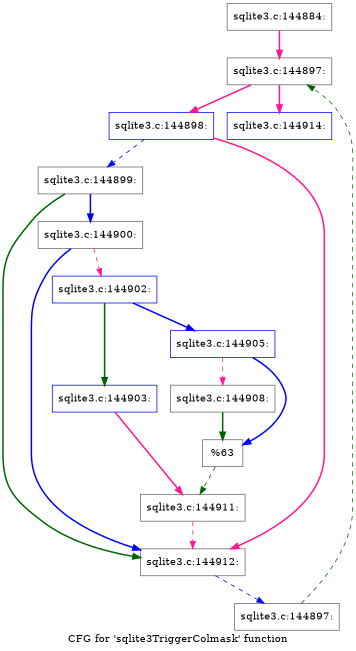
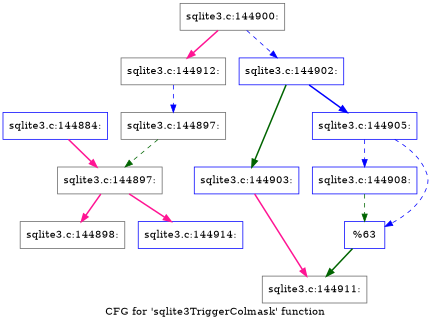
node "sqlite3.c:144884:": color gray40 -> blue
node "sqlite3.c:144898:": color blue -> gray40
node "sqlite3.c:144899:": removed
edge "sqlite3.c:144900:" -> "sqlite3.c:144902:": color deeppink -> blue
edge "sqlite3.c:144898:" -> "sqlite3.c:144912:": removed
edge "sqlite3.c:144905:" -> "sqlite3.c:144908:": color deeppink -> blue
node "sqlite3.c:144908:": color gray40 -> blue
edge "sqlite3.c:144905:" -> "%63": style bold -> dashed
edge "sqlite3.c:144900:" -> "sqlite3.c:144912:": color blue -> deeppink
edge "sqlite3.c:144908:" -> "%63": style bold -> dashed
node "%63": color gray40 -> blue
edge "%63" -> "sqlite3.c:144911:": style dashed -> bold
edge "sqlite3.c:144911:" -> "sqlite3.c:144912:": removed
